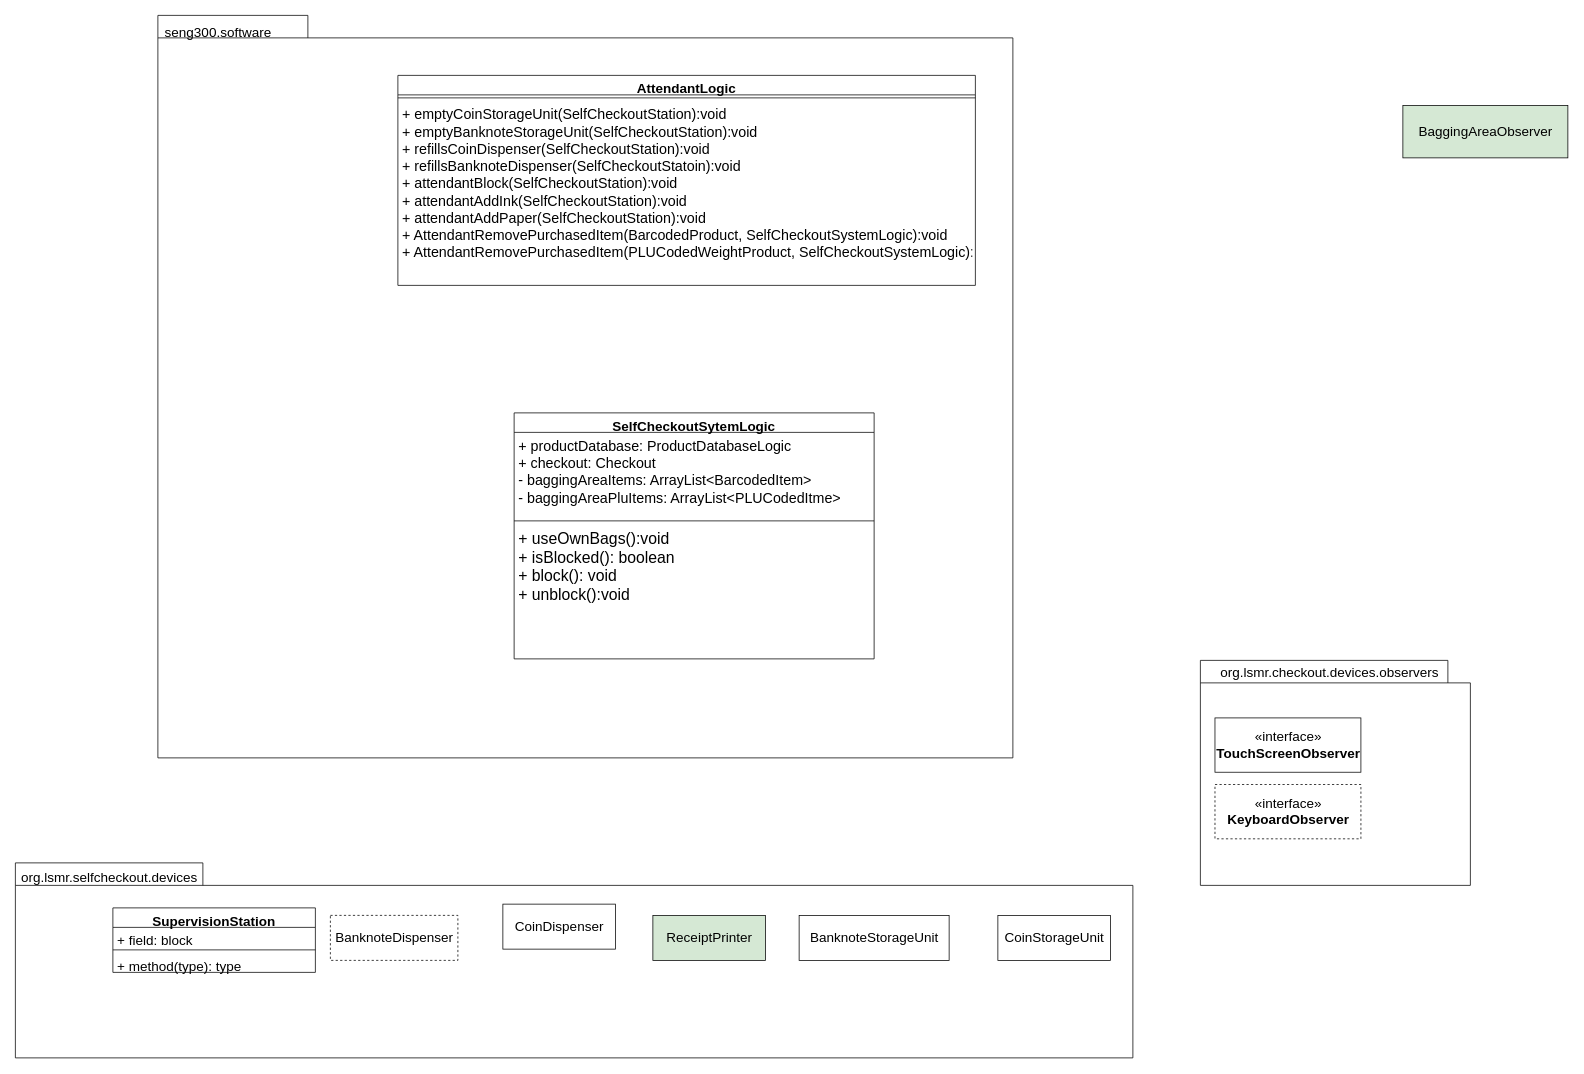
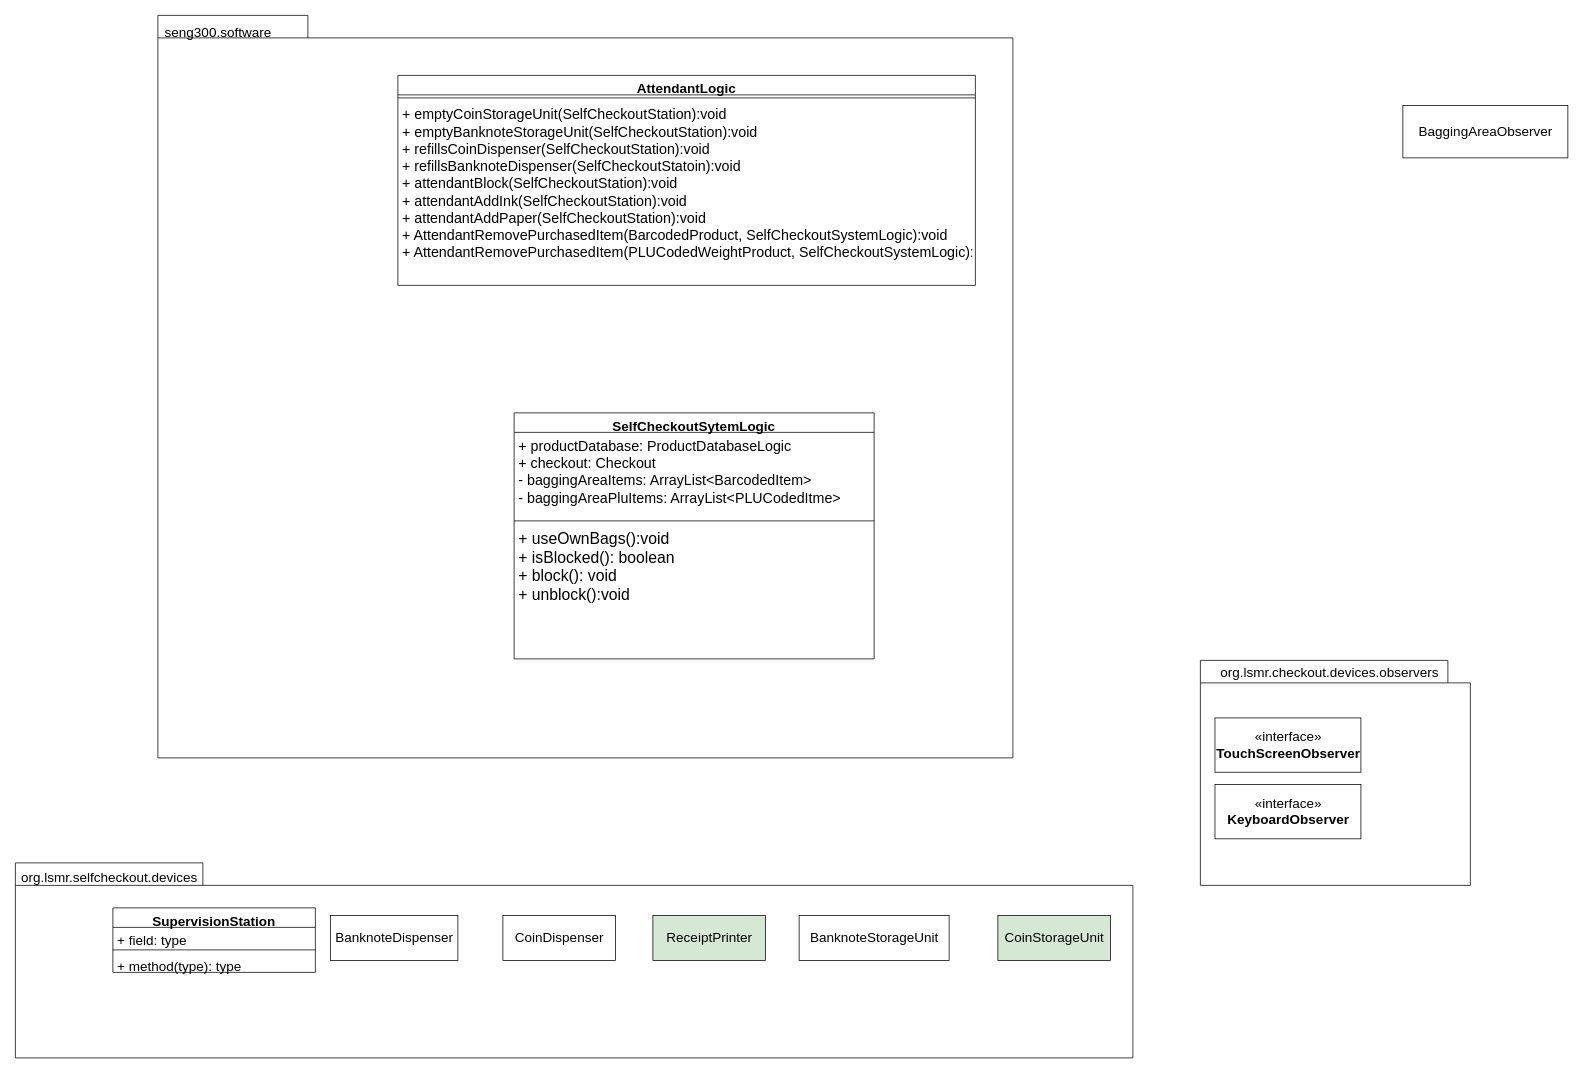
node "BaggingAreaObserver": fillcolor #d5e8d4 -> #ffffff
node "«interface» KeyboardObserver": style dashed -> solid
node "CoinDispenser": moved (559, 927) -> (559, 938)
node "BanknoteDispenser": style dashed -> solid
node "CoinStorageUnit": fillcolor #ffffff -> #d5e8d4
node "+ field: block": label "+ field: block" -> "+ field: type"
